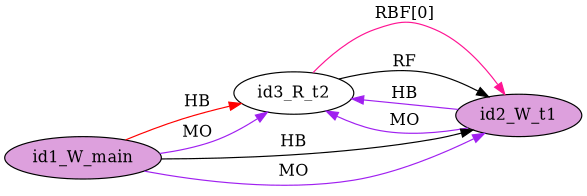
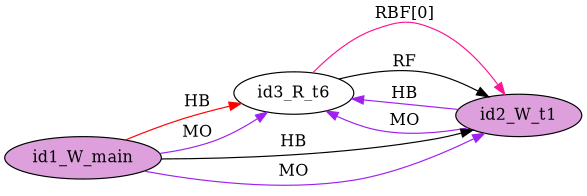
node "id3_R_t2": label "id3_R_t2" -> "id3_R_t6"
